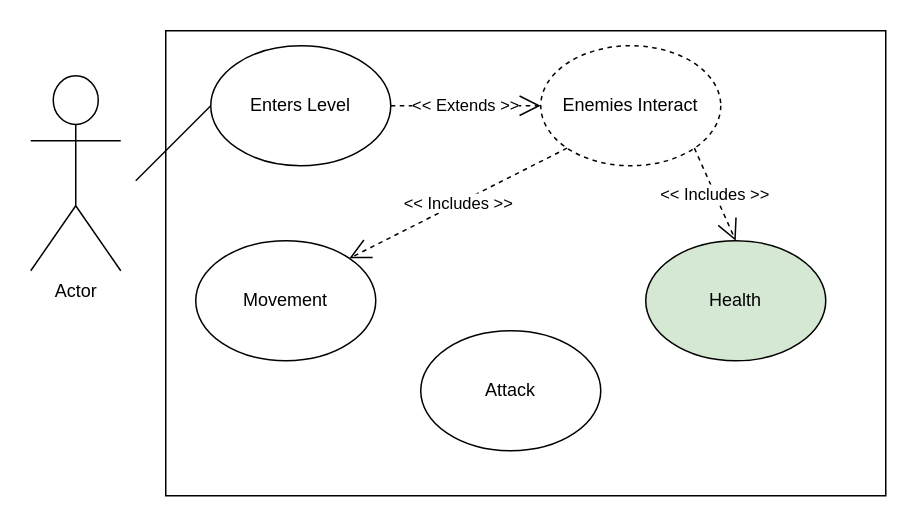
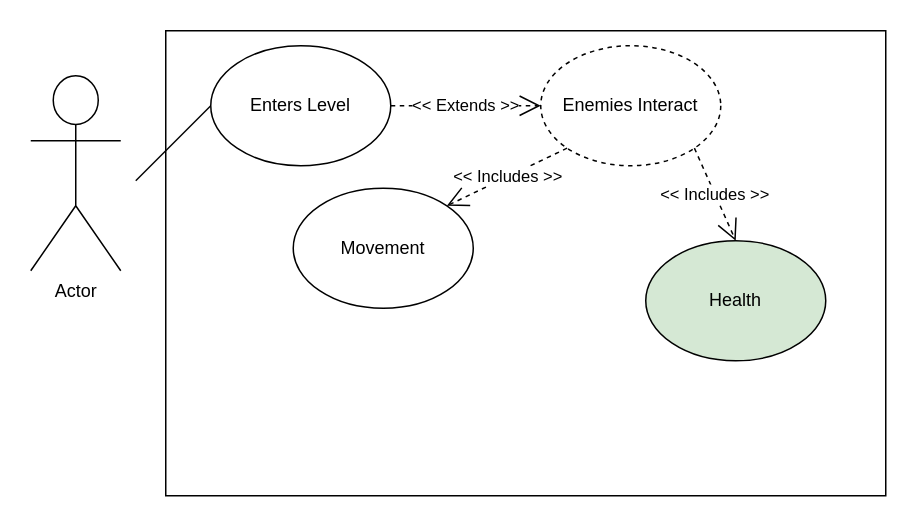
node "Movement": moved (286, 301) -> (383, 248)
node "Attack": removed
